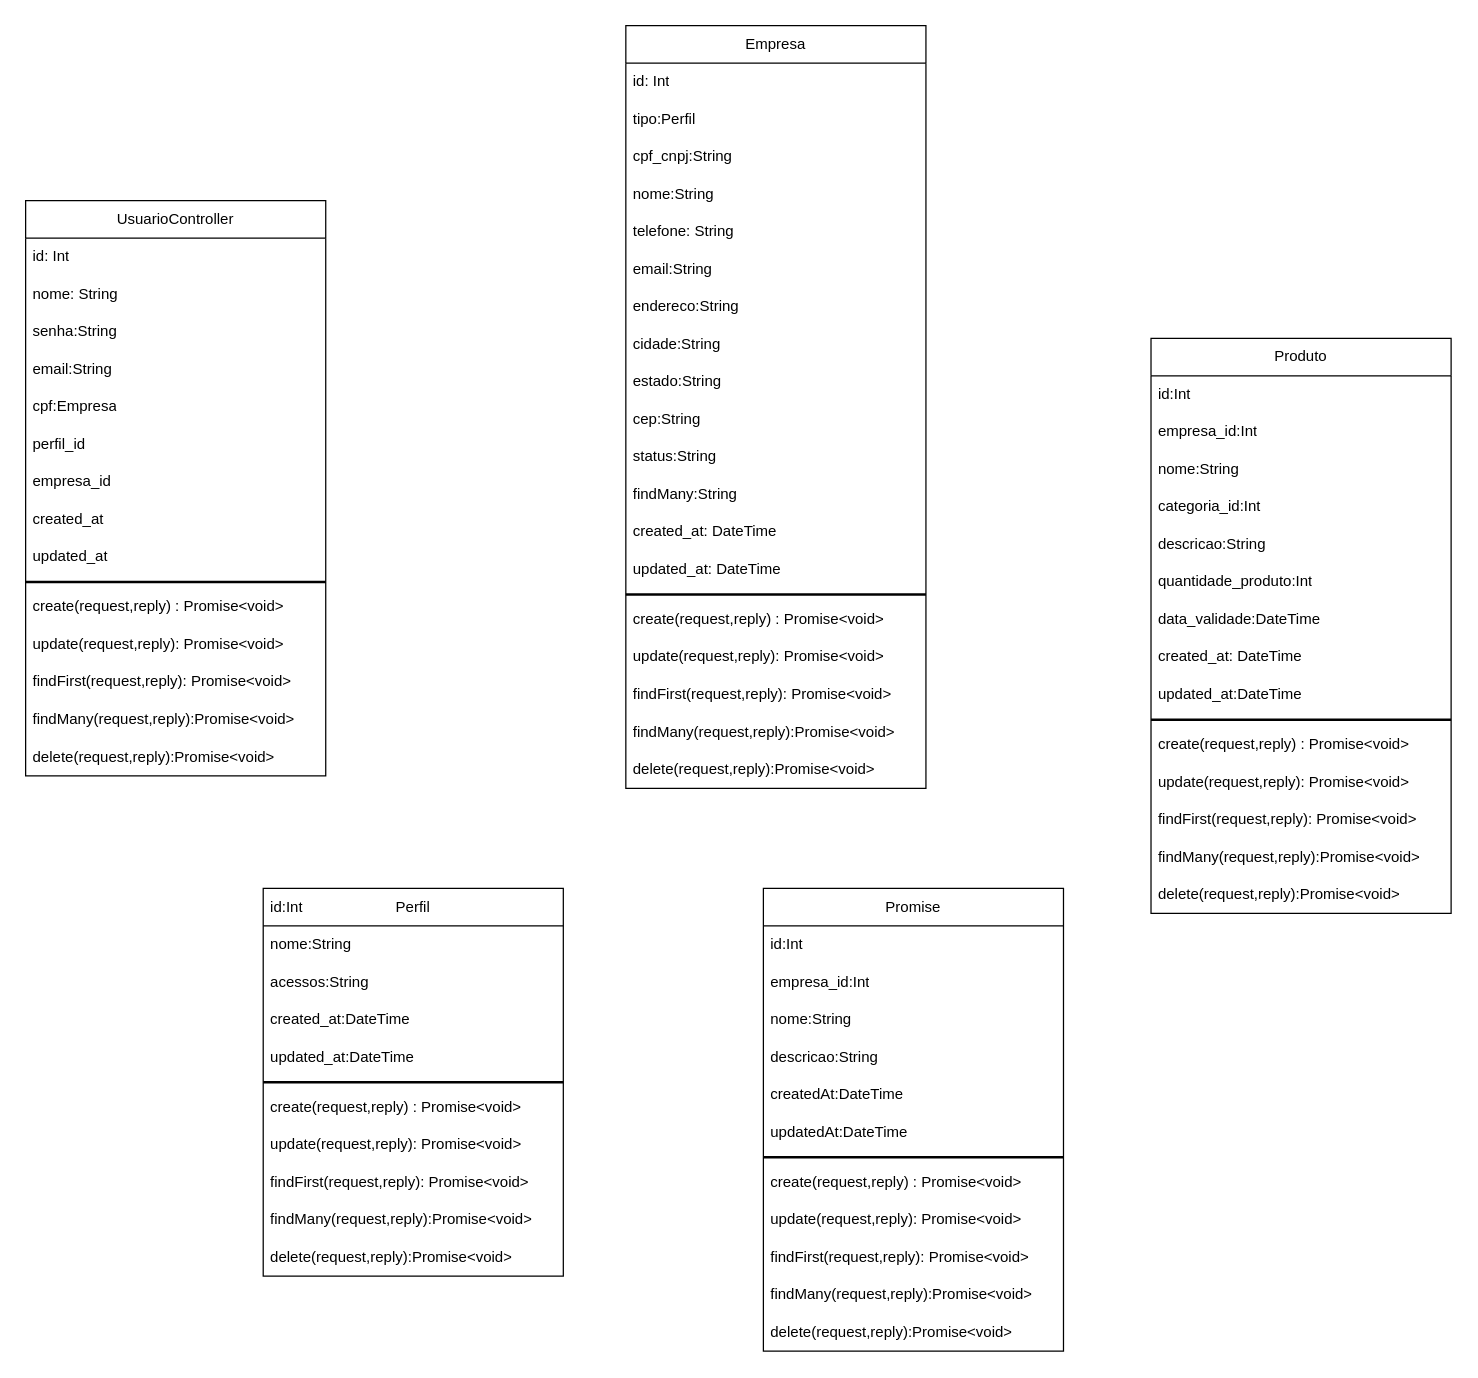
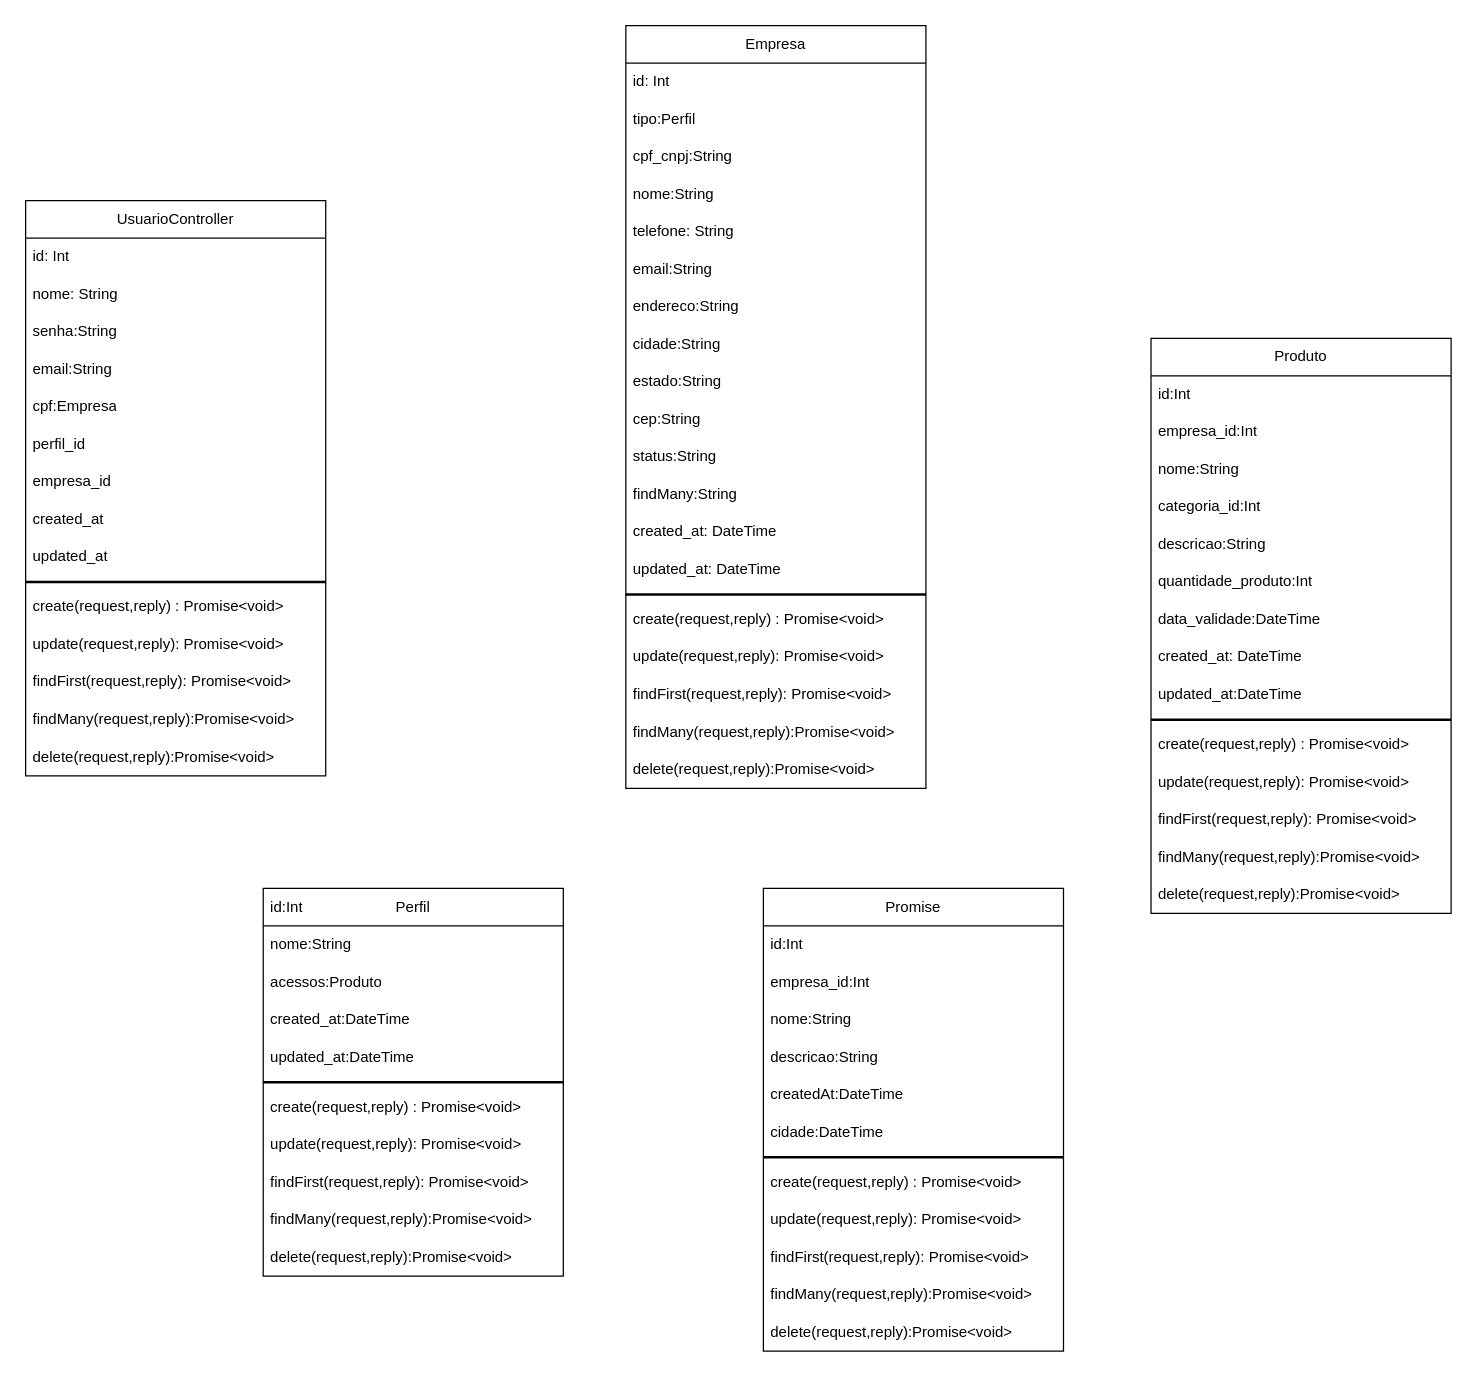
node "acessos:String": label "acessos:String" -> "acessos:Produto"
node "updatedAt:DateTime": label "updatedAt:DateTime" -> "cidade:DateTime"
